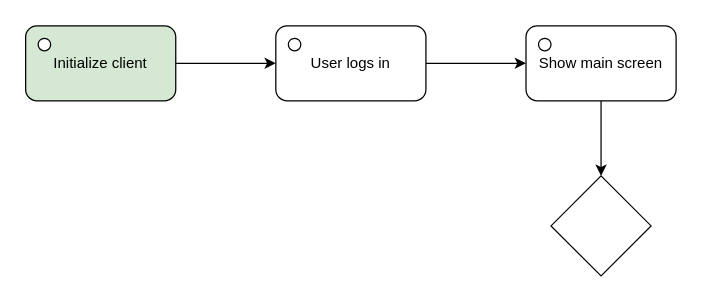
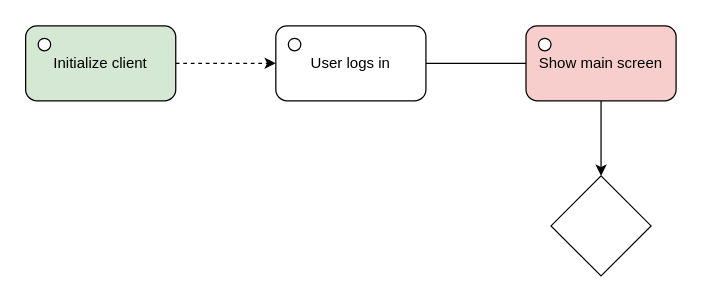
edge "Initialize client" -> "User logs in": style solid -> dashed
edge "User logs in" -> "Show main screen": arrowhead classic -> none
node "Show main screen": fillcolor #ffffff -> #f8cecc
